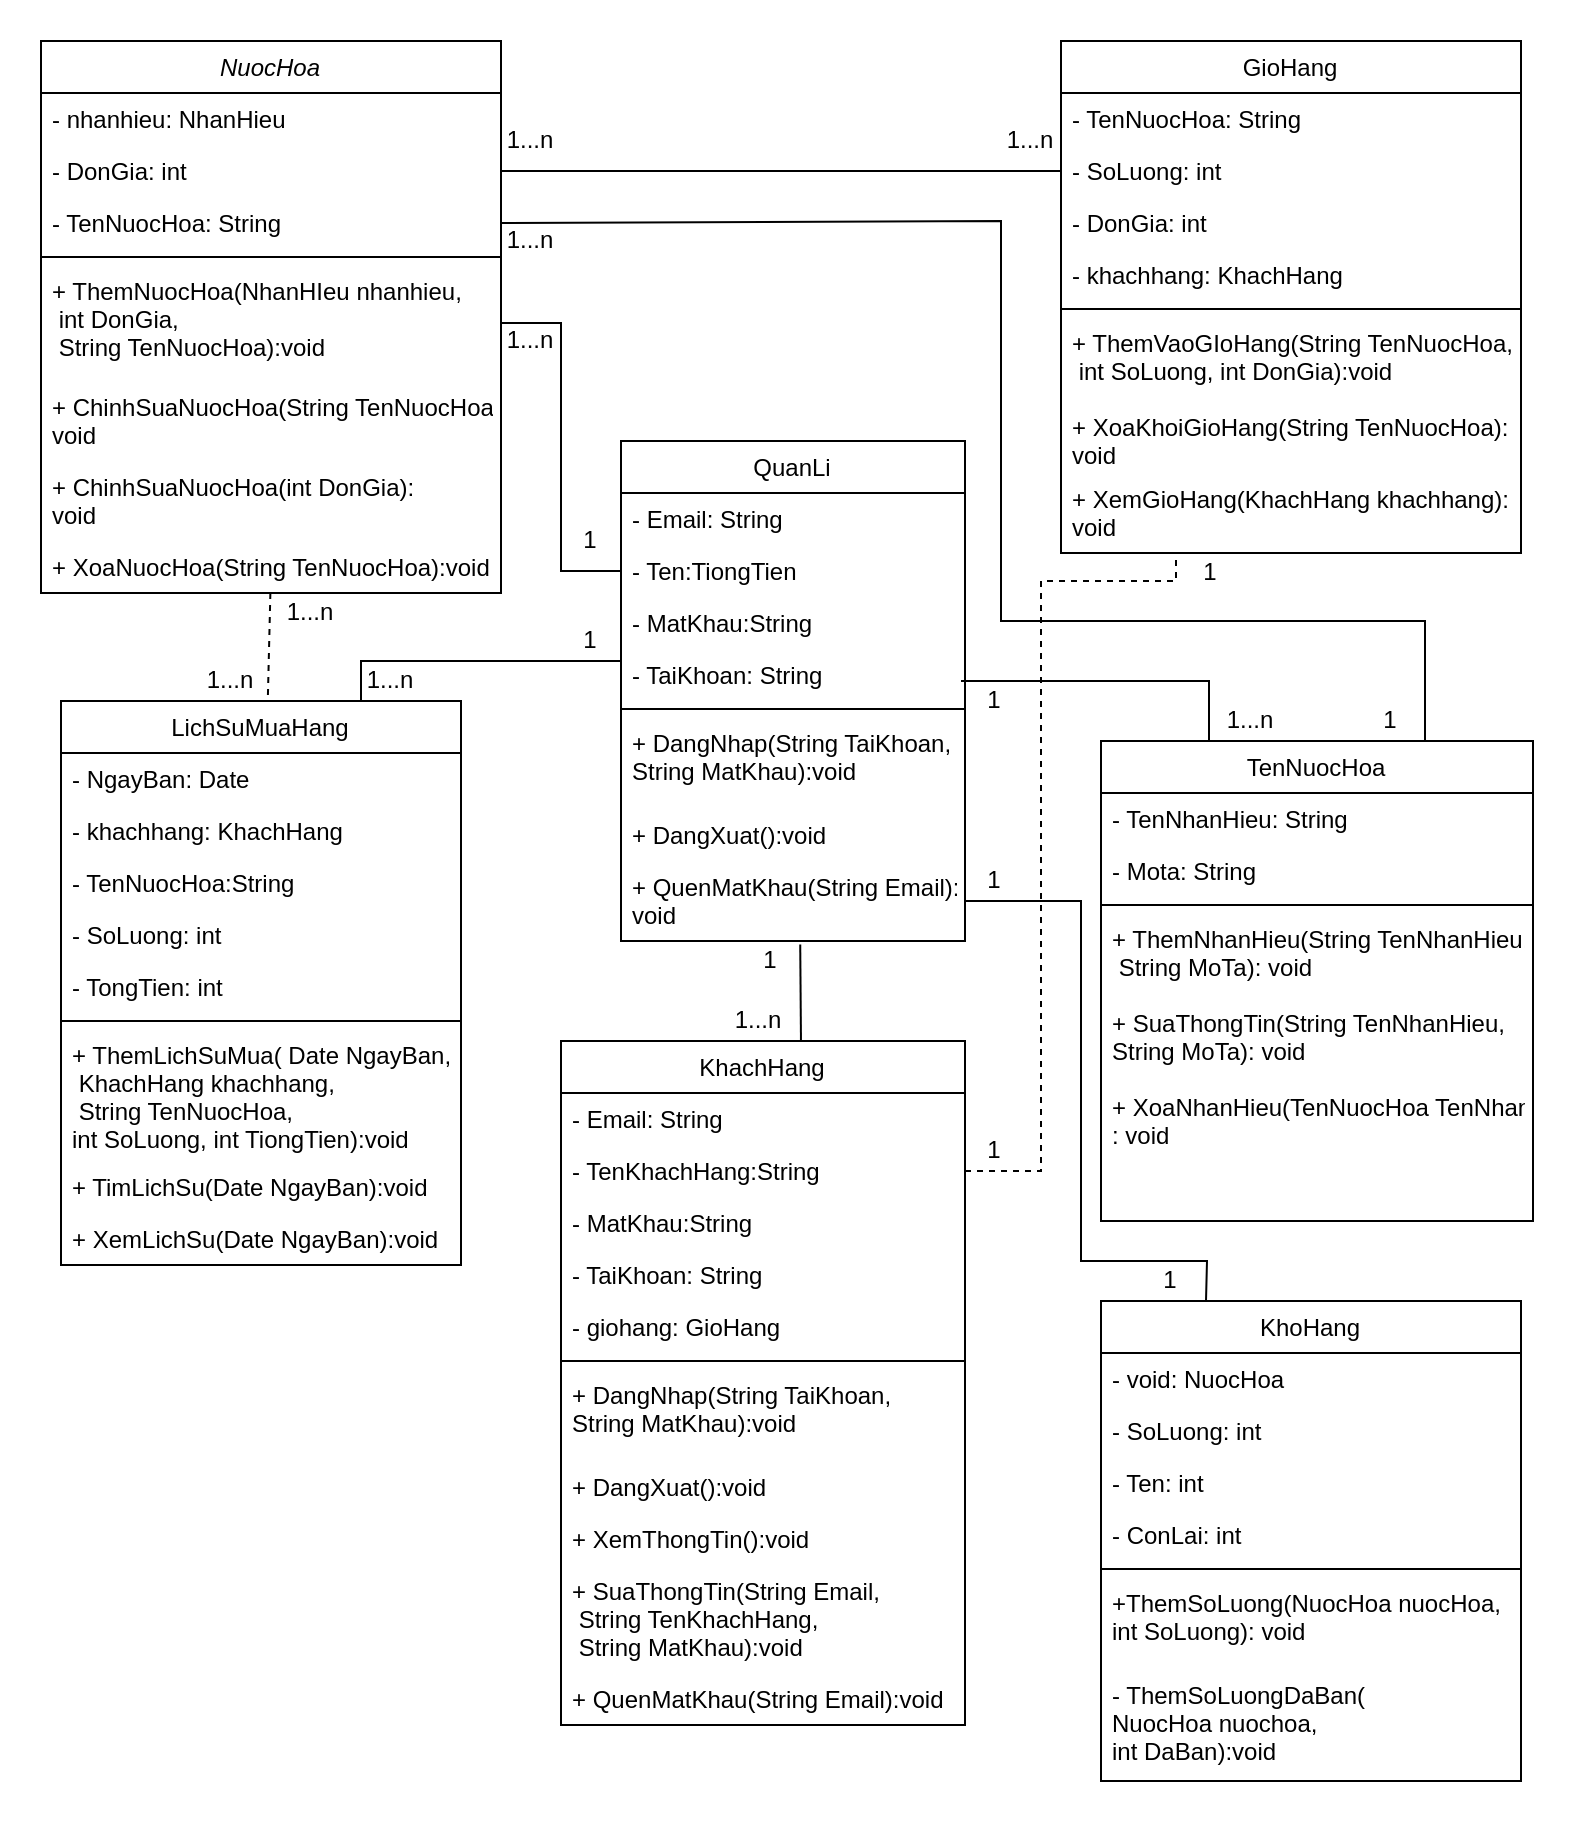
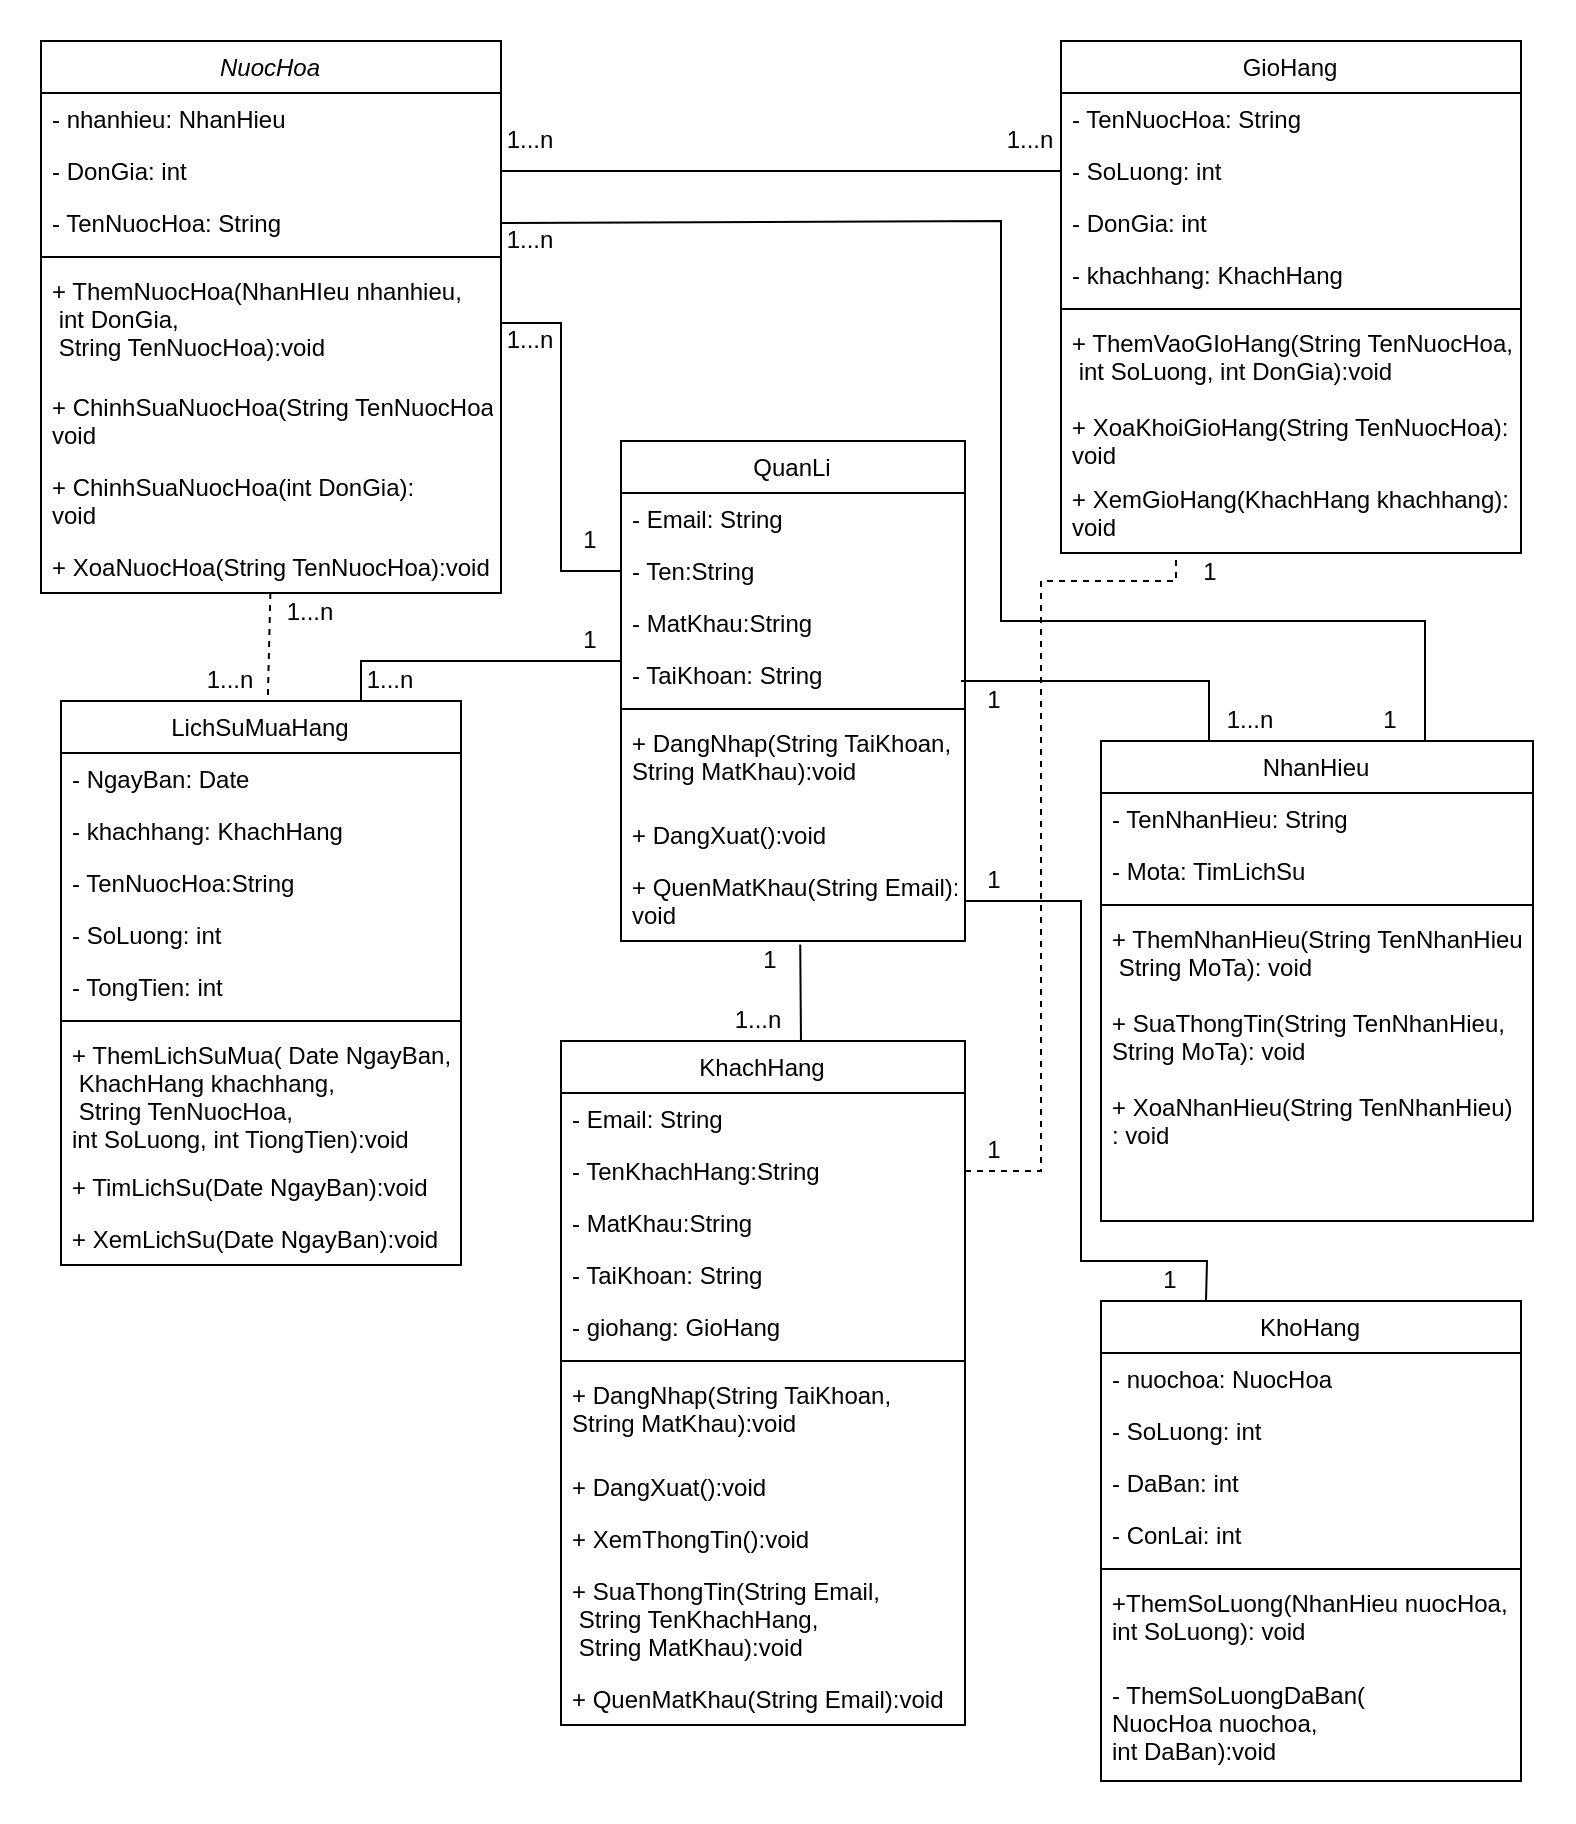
node "- Ten:TiongTien": label "- Ten:TiongTien" -> "- Ten:String"
node "TenNuocHoa": label "TenNuocHoa" -> "NhanHieu"
node "- Mota: String": label "- Mota: String" -> "- Mota: TimLichSu"
node "+ XoaNhanHieu(TenNuocHoa TenNhanHieu) : void": label "+ XoaNhanHieu(TenNuocHoa TenNhanHieu) : void" -> "+ XoaNhanHieu(String TenNhanHieu) : void"
node "- void: NuocHoa": label "- void: NuocHoa" -> "- nuochoa: NuocHoa"
node "- Ten: int": label "- Ten: int" -> "- DaBan: int"
node "+ThemSoLuong(NuocHoa nuocHoa, int SoLuong): void": label "+ThemSoLuong(NuocHoa nuocHoa, int SoLuong): void" -> "+ThemSoLuong(NhanHieu nuocHoa, int SoLuong): void"
